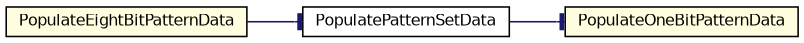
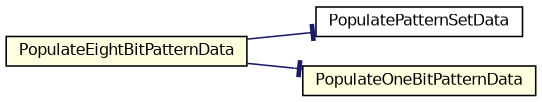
edge "PopulatePatternSetData" -> "PopulateOneBitPatternData": now "PopulateEightBitPatternData" -> "PopulateOneBitPatternData"
